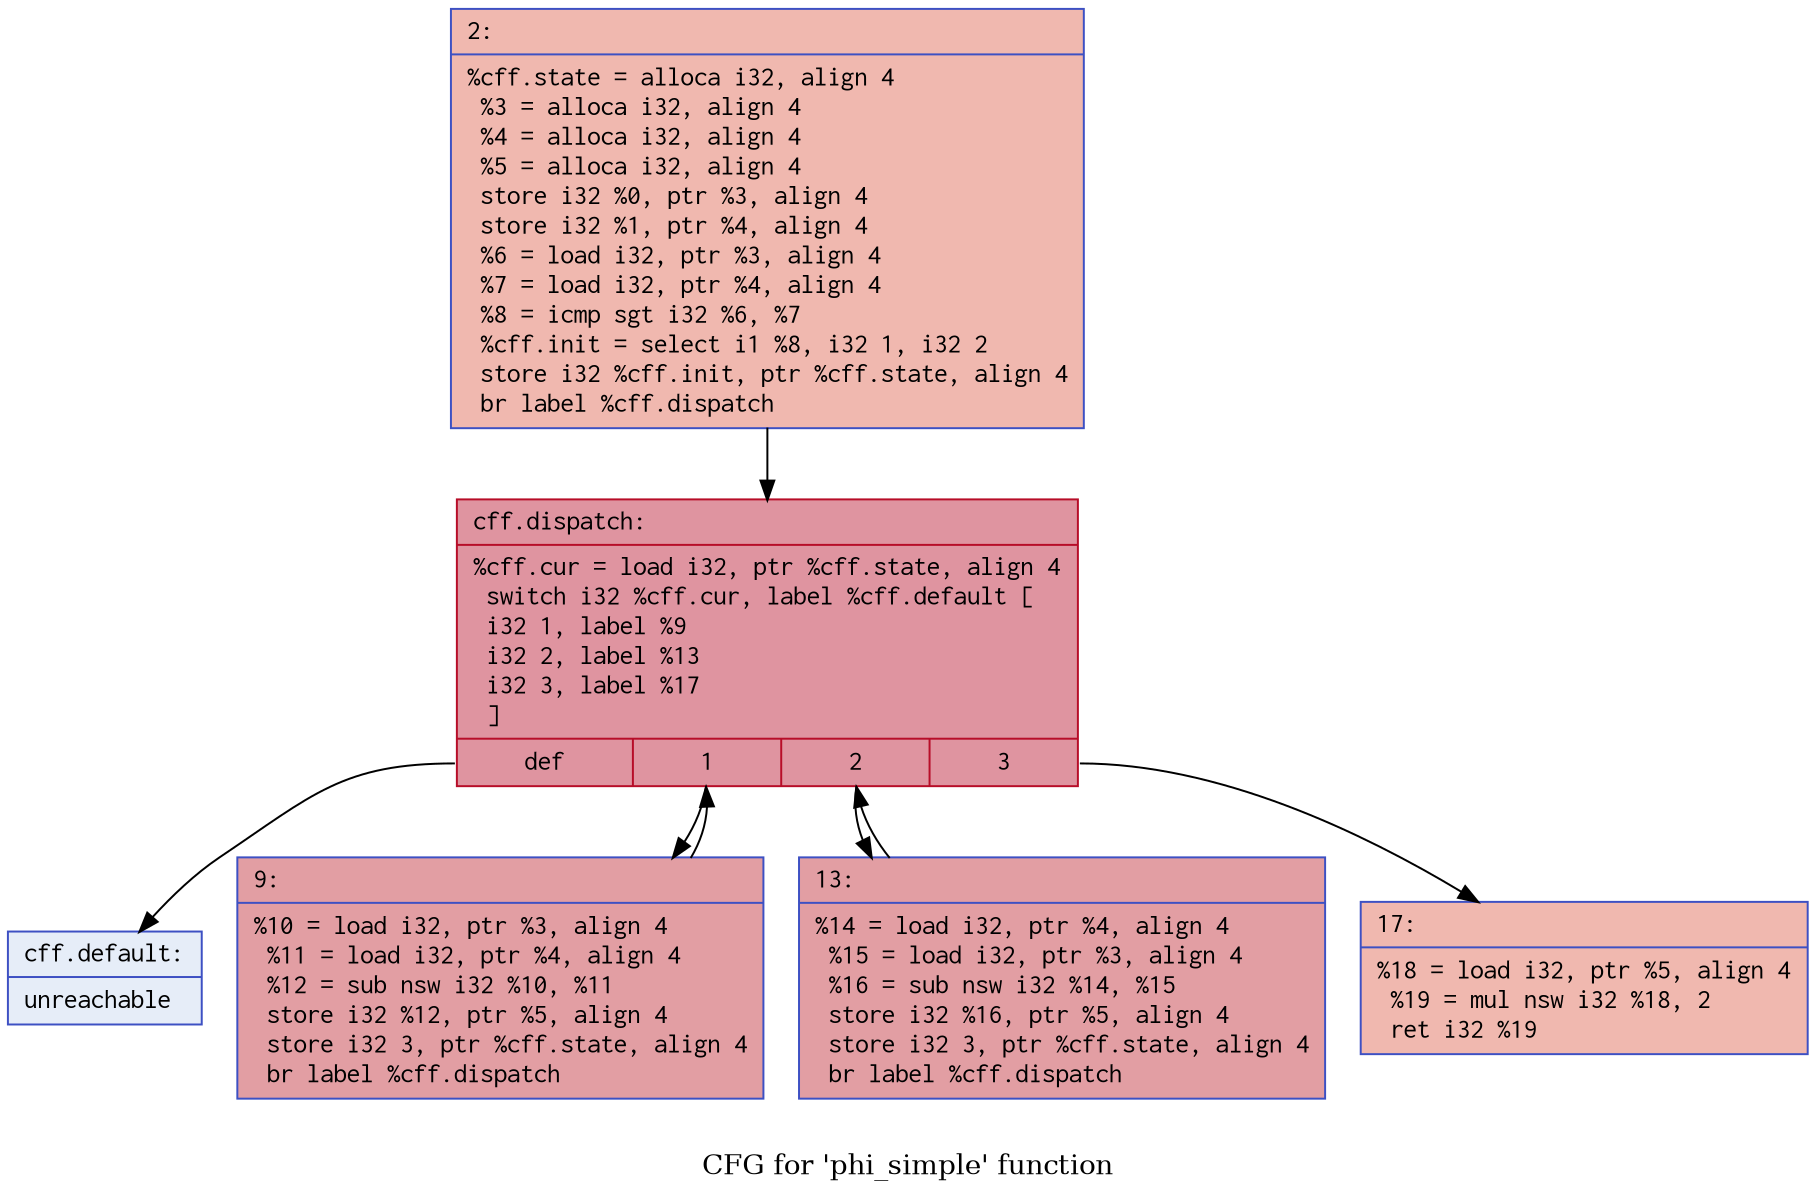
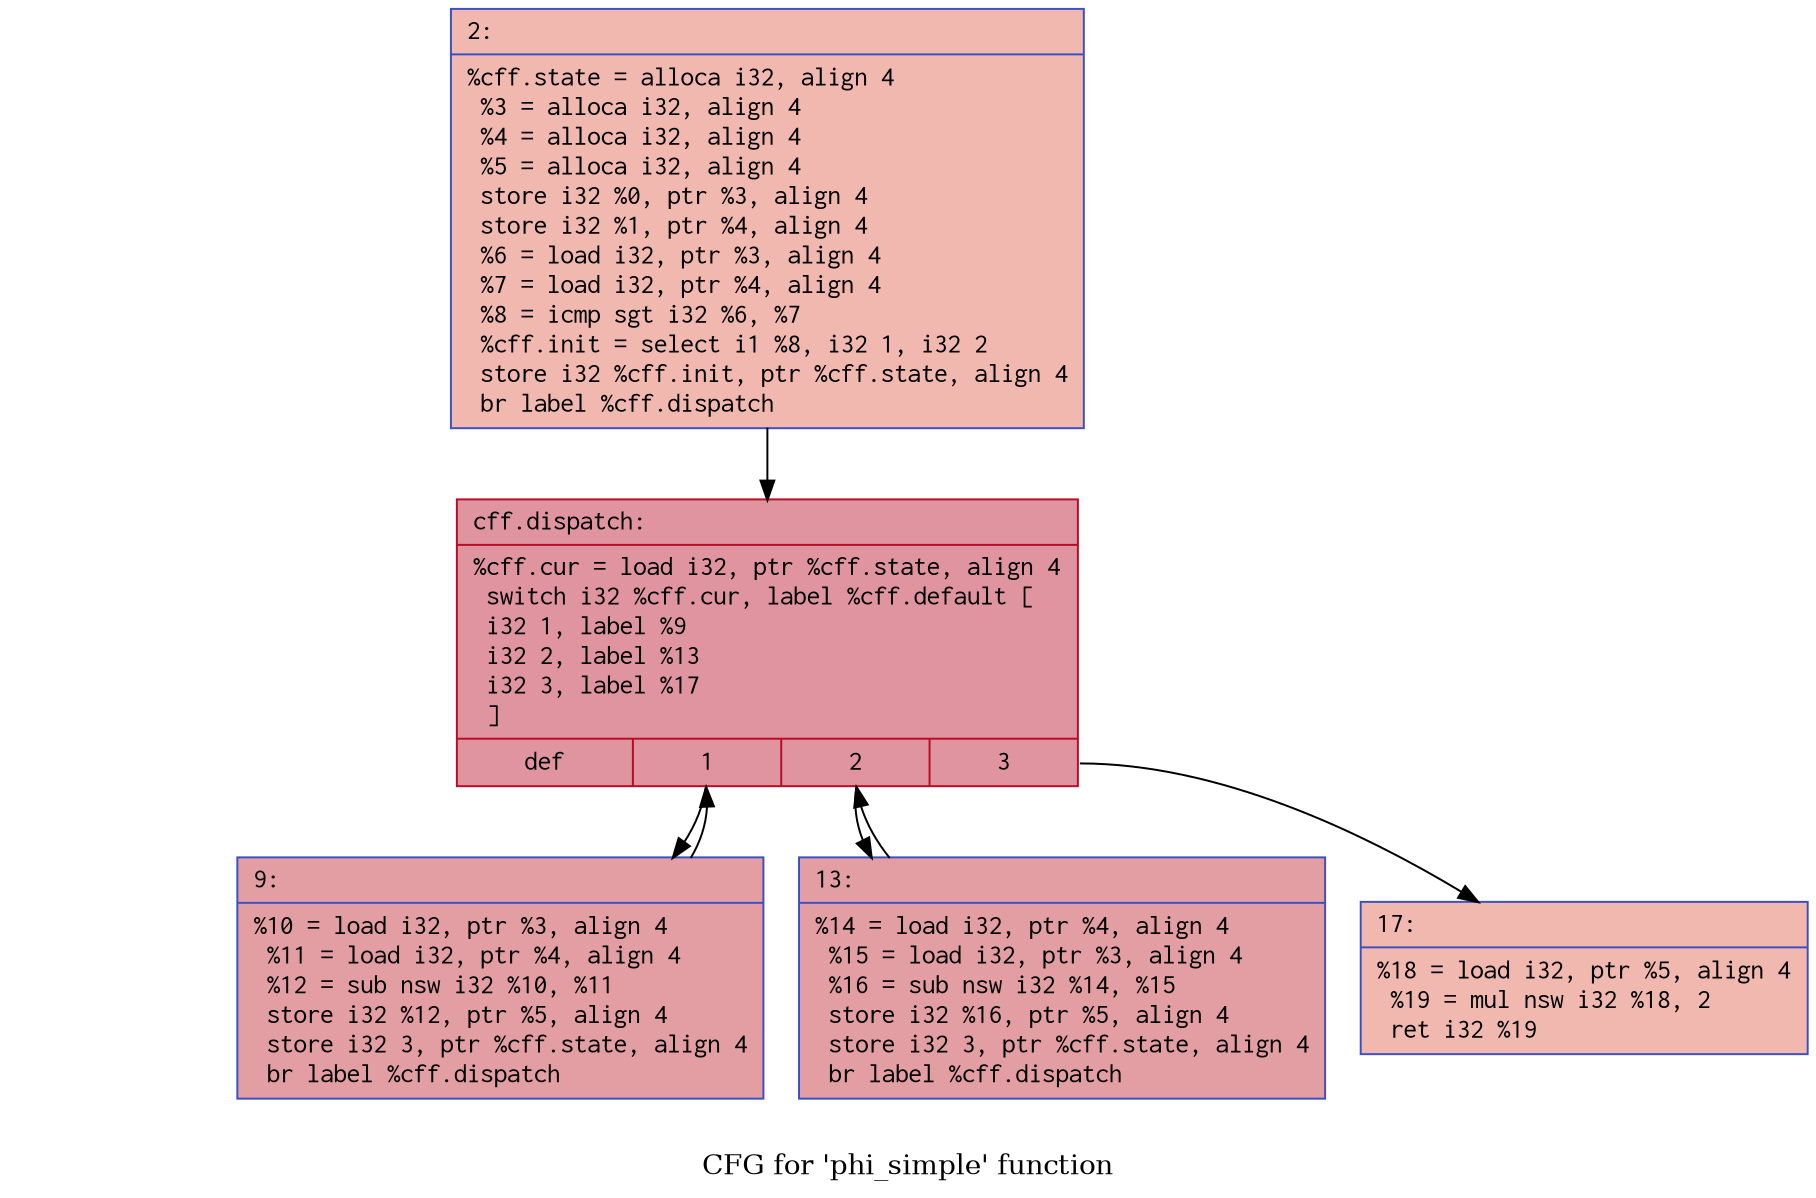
node "cff.default:": removed
